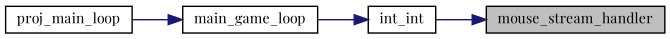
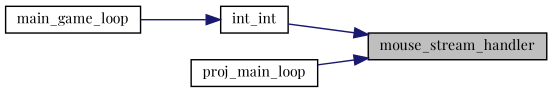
edge "proj_main_loop" -> "main_game_loop": now "proj_main_loop" -> "mouse_stream_handler"
